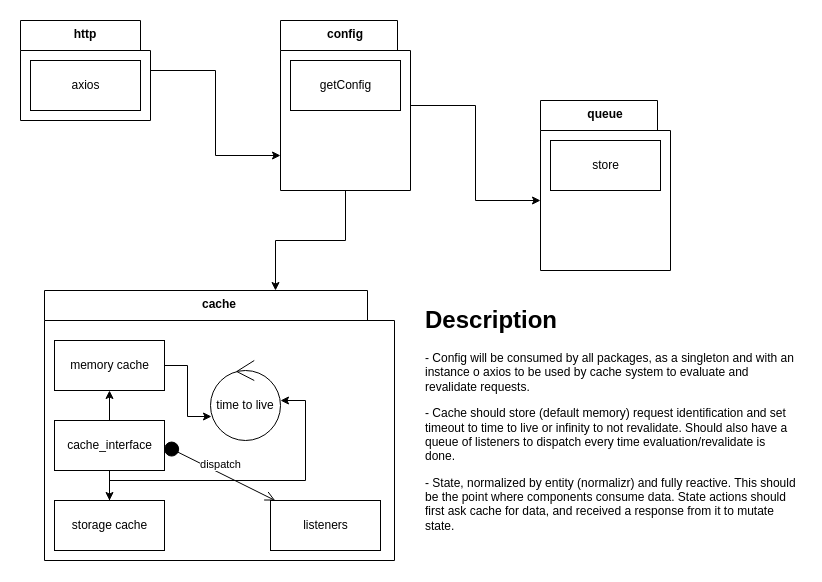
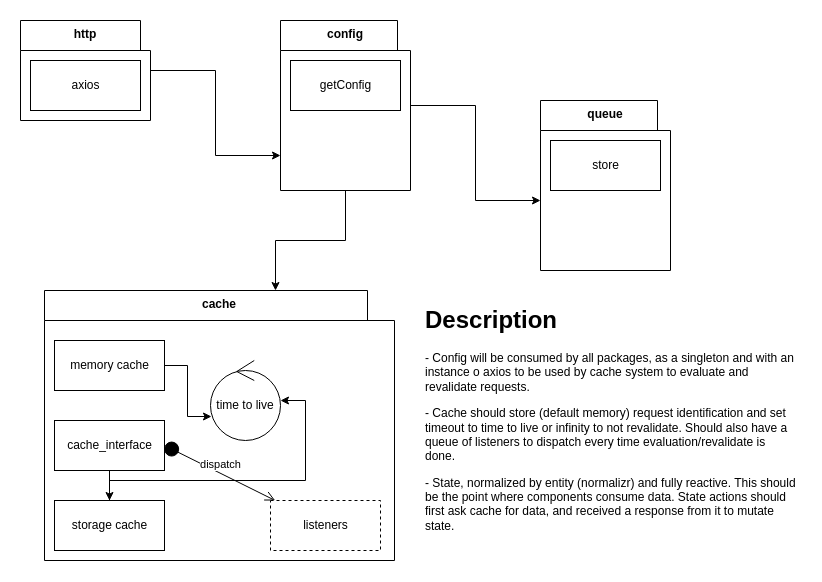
edge "cache_interface" -> "memory cache": removed
node "listeners": style solid -> dashed
